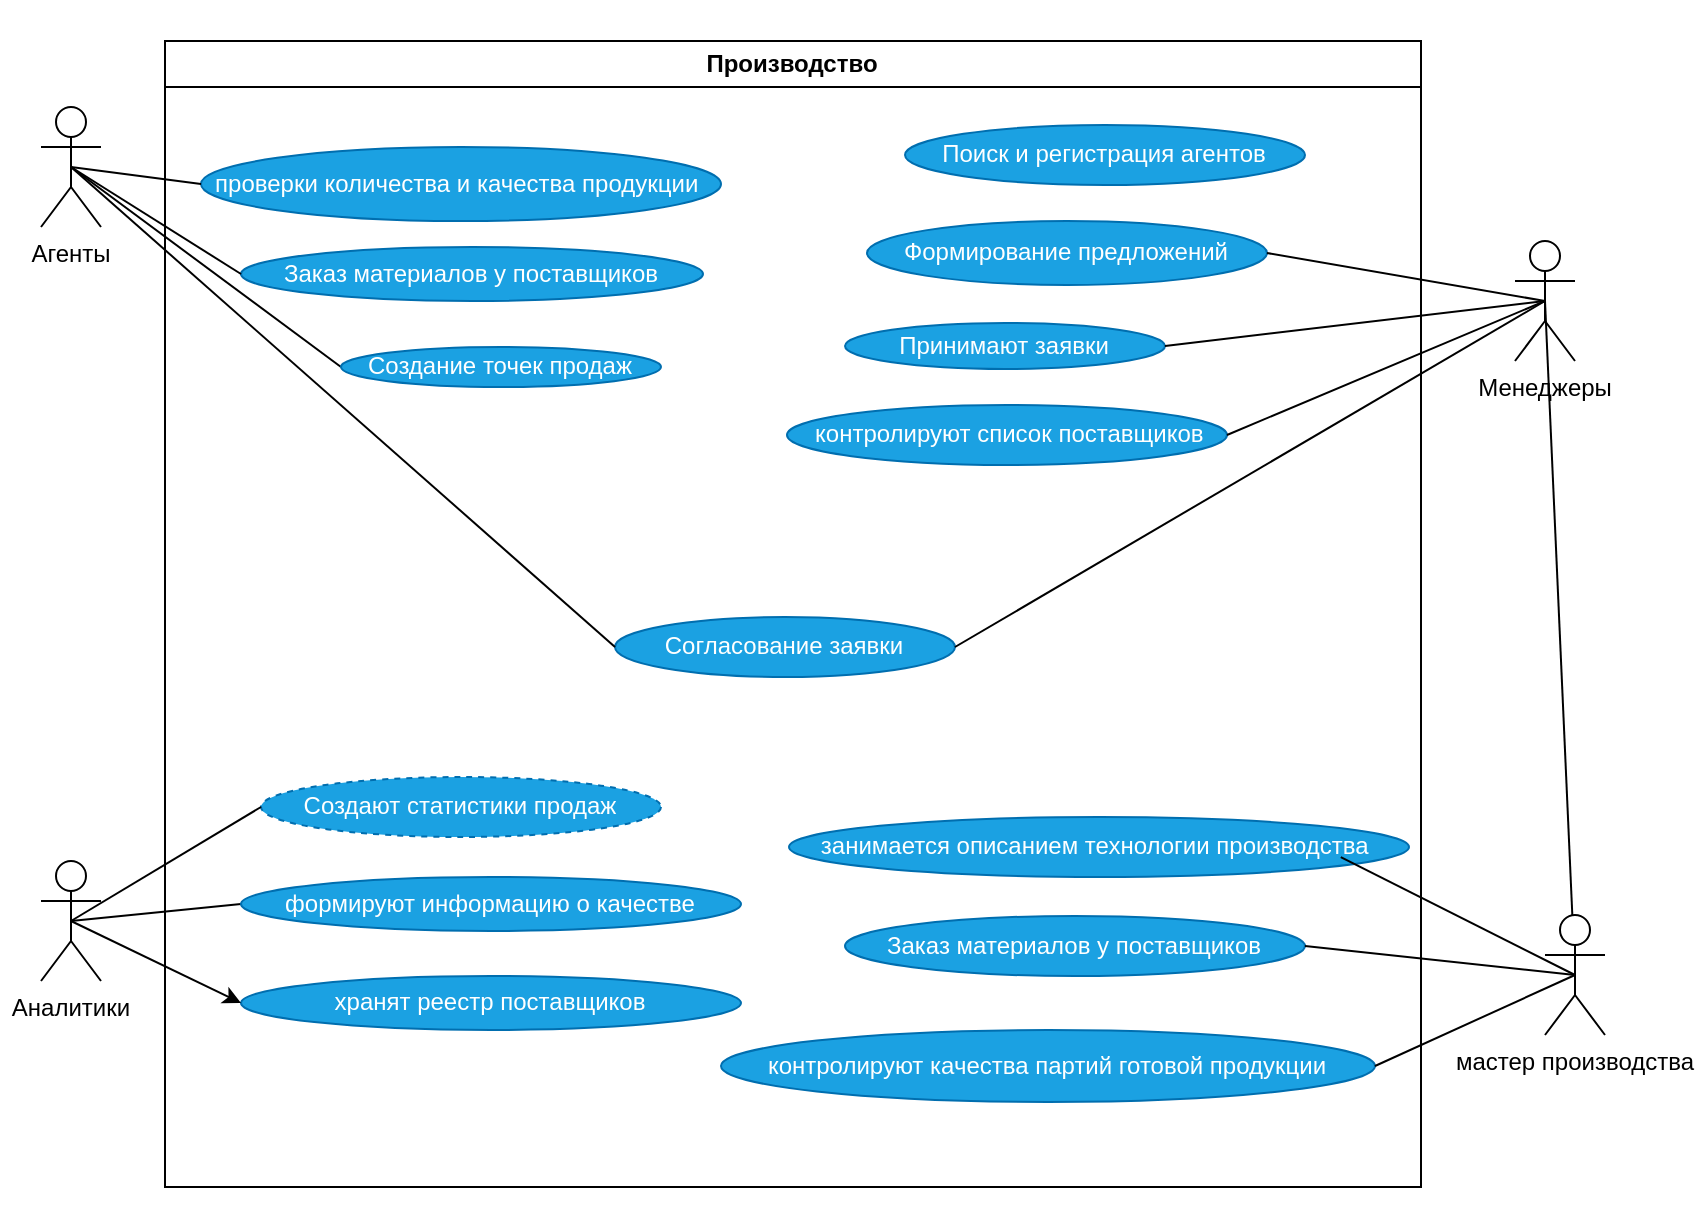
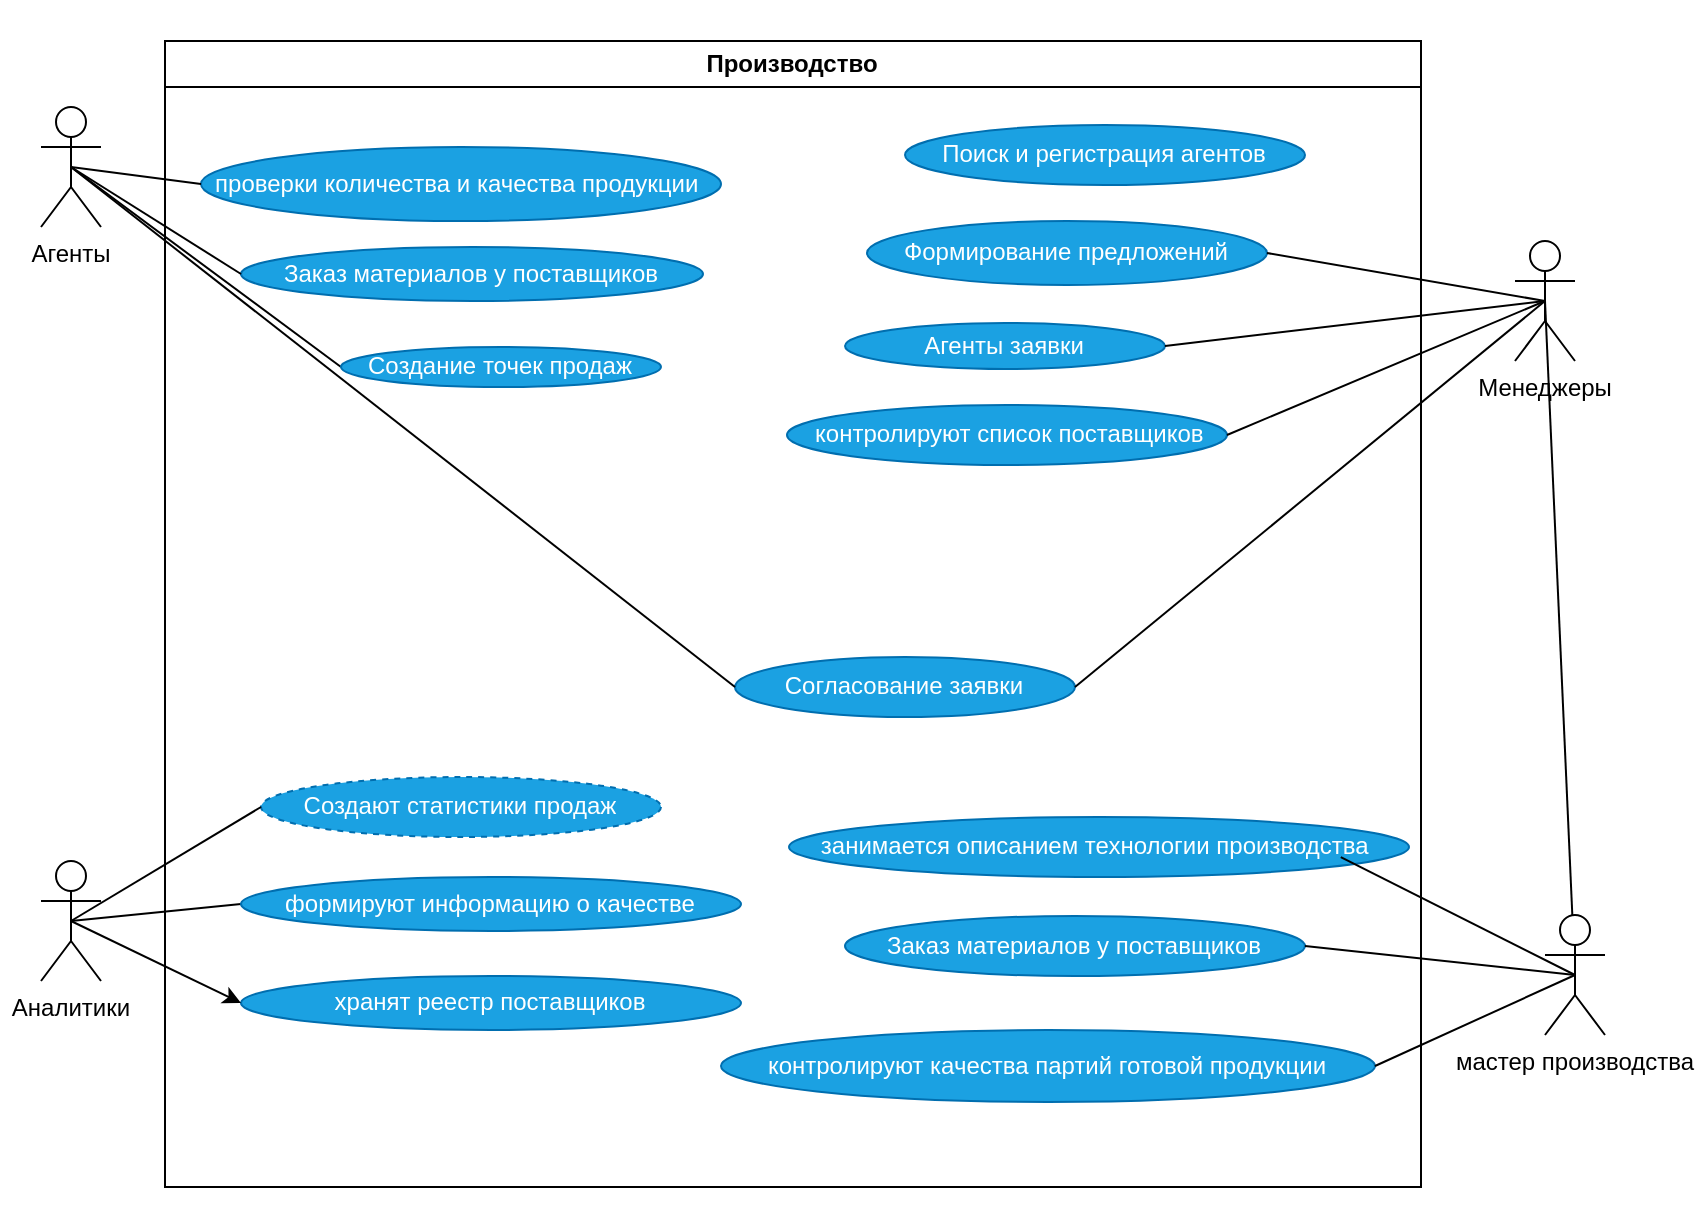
node "Принимают заявки": label "Принимают заявки" -> "Агенты заявки"
node "Согласование заявки": moved (785, 647) -> (905, 687)
